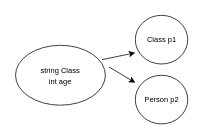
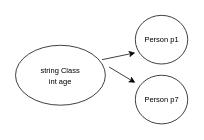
node "Class p1": label "Class p1" -> "Person p1"
node "Person p2": label "Person p2" -> "Person p7"
